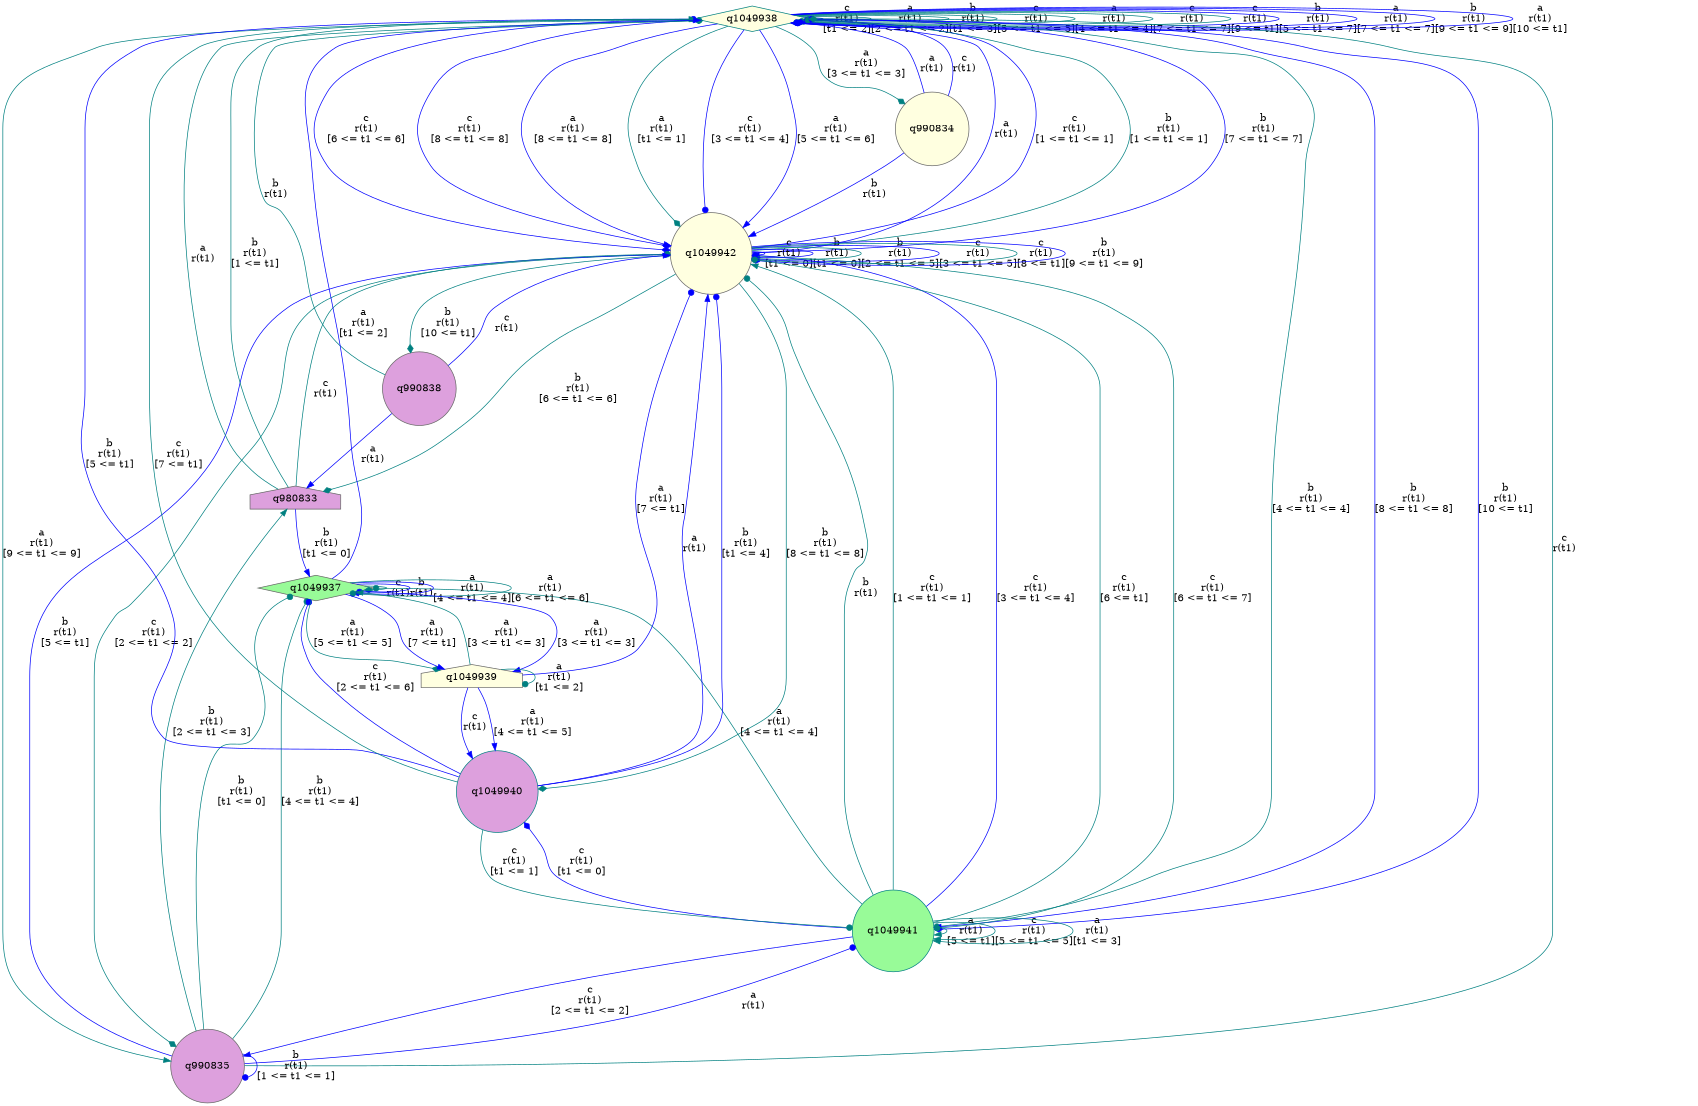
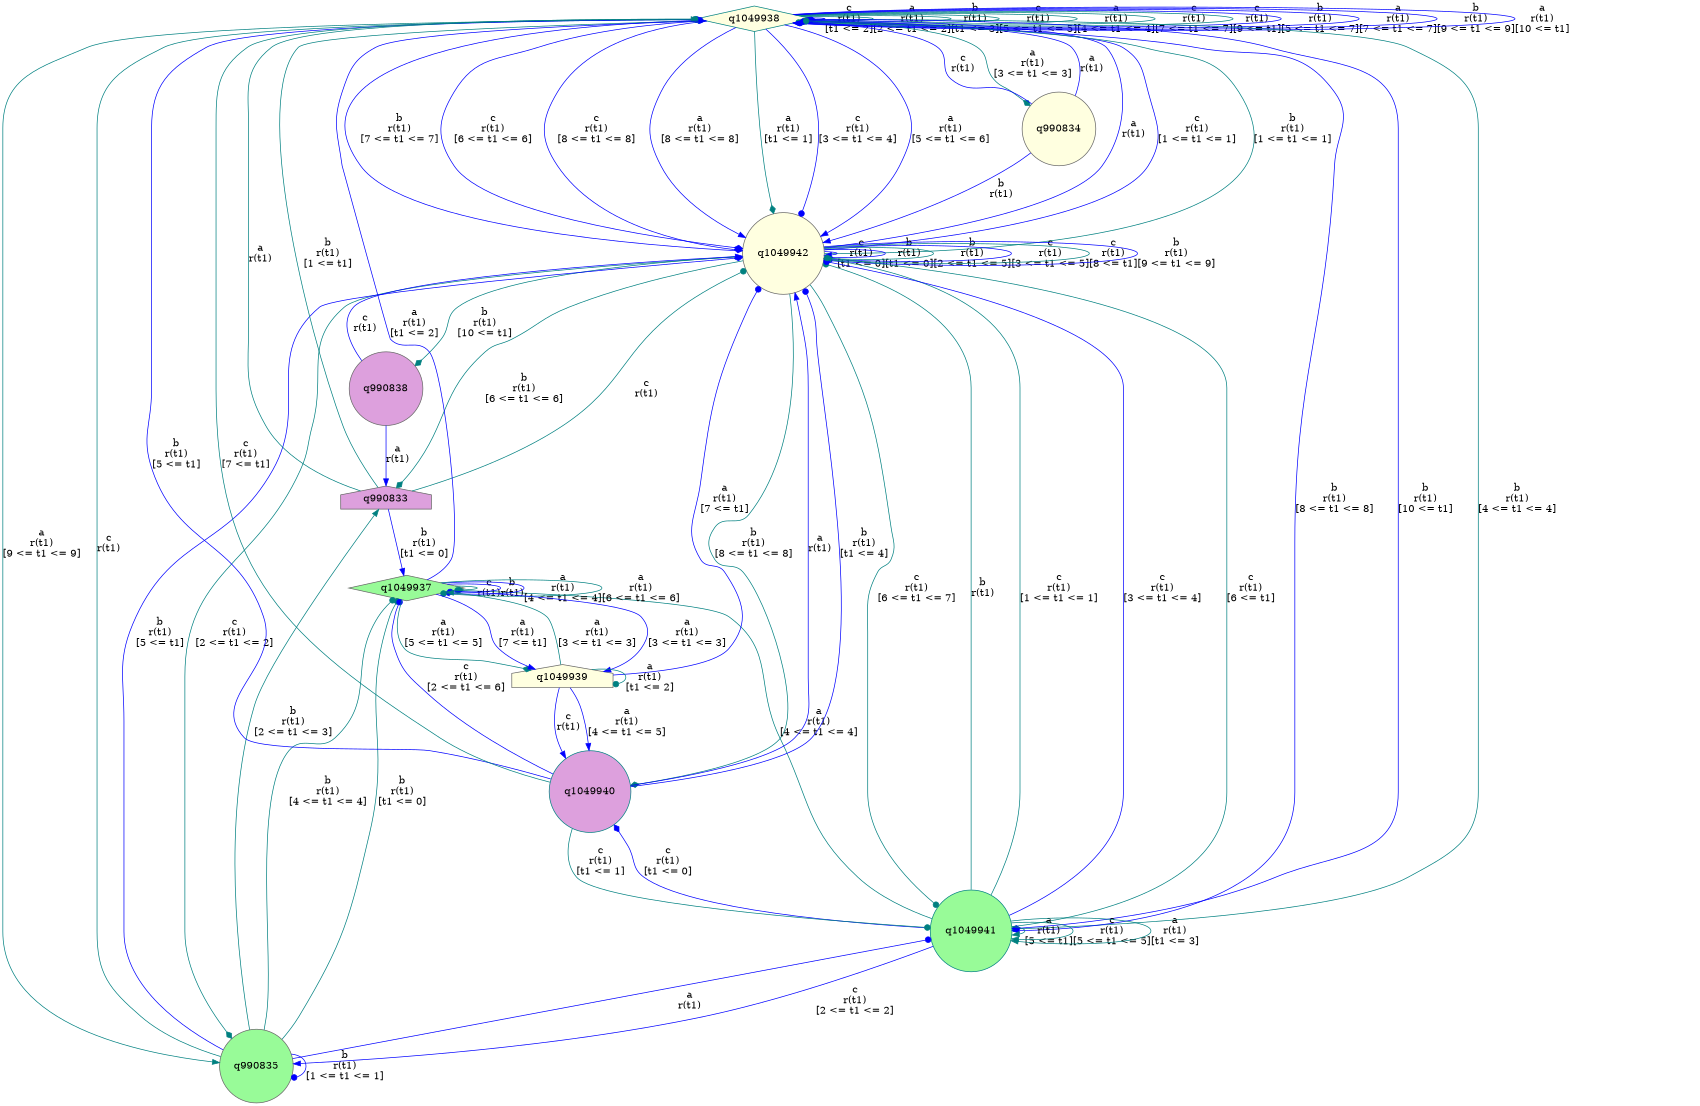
edge "q990838" -> "q1049938": removed, label "b r(t1)"
node "q980833": label "q980833" -> "q990833"
node "q990835": fillcolor plum -> palegreen
